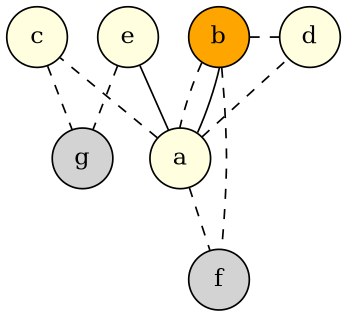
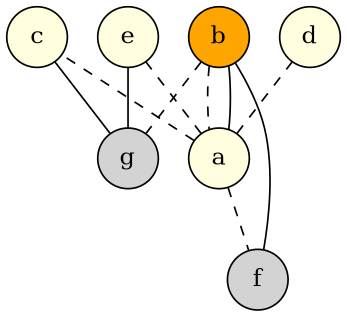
edge "b" -- "d": now "b" -- "g"
edge "c" -- "g": style dashed -> solid
edge "e" -- "a": style solid -> dashed
edge "e" -- "g": style dashed -> solid
edge "b" -- "f": style dashed -> solid
